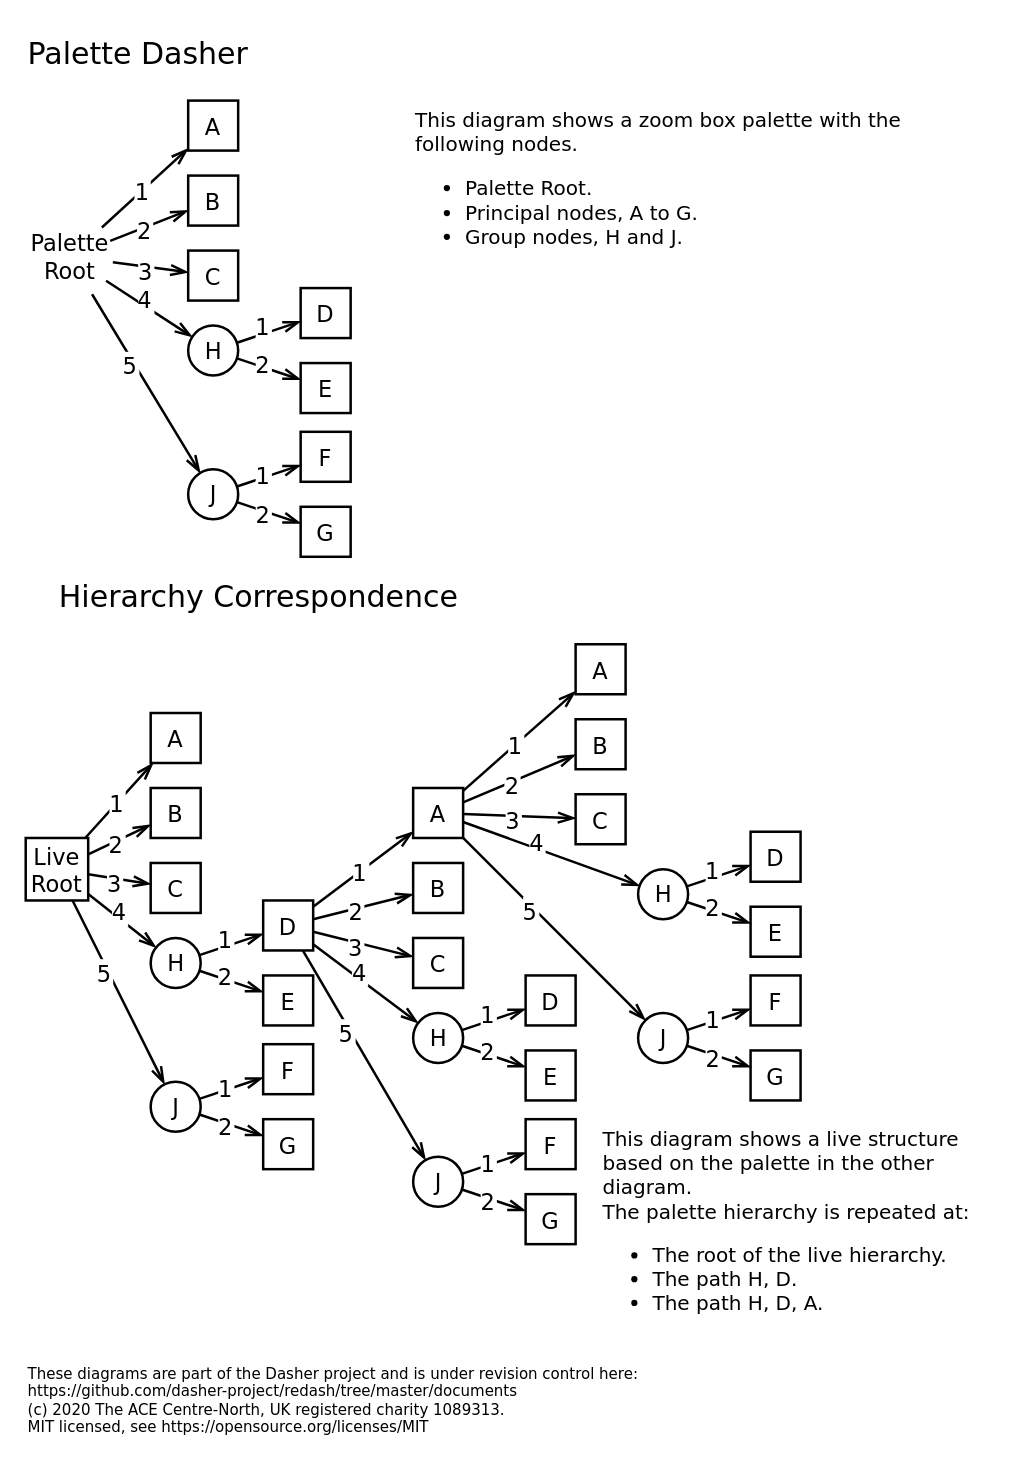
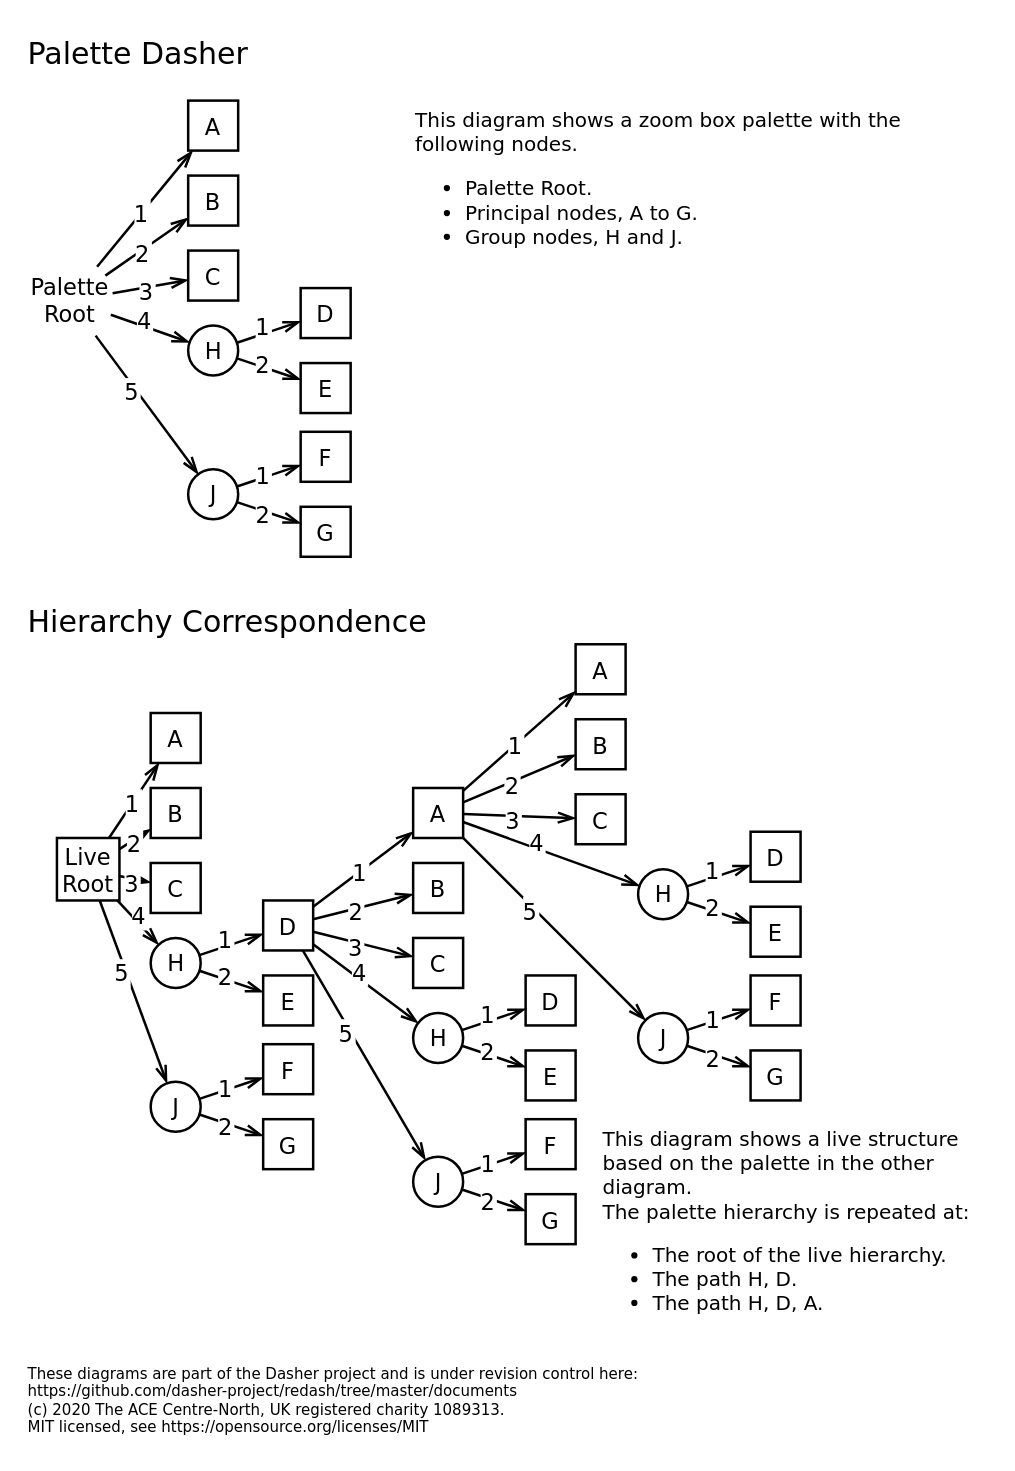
node "Palette Root": moved (69, 257) -> (69, 301)
node "Hierarchy Correspondence": moved (363, 594) -> (332, 619)
node "Live Root": moved (57, 869) -> (88, 869)
